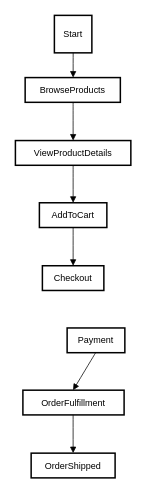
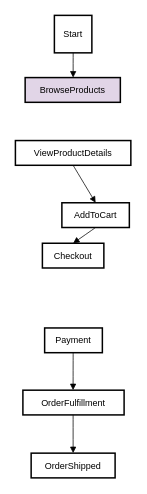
node "BrowseProducts": fillcolor #ffffff -> #e1d5e7
edge "BrowseProducts" -> "ViewProductDetails": removed
node "AddToCart": moved (73, 215) -> (96, 215)
node "Checkout": moved (73, 278) -> (73, 256)
node "Payment": moved (96, 341) -> (74, 341)
